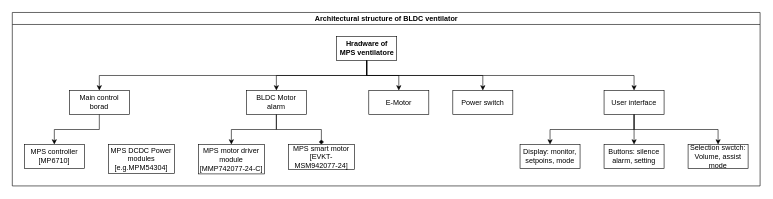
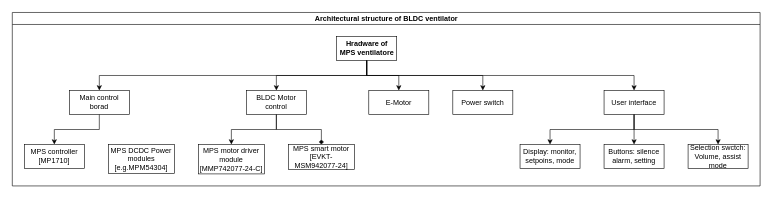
node "BLDC Motor alarm": label "BLDC Motor alarm" -> "BLDC Motor control"
node "MPS controller [MP6710]": label "MPS controller [MP6710]" -> "MPS controller [MP1710]"
